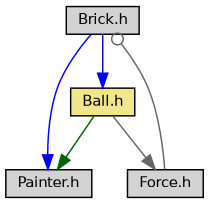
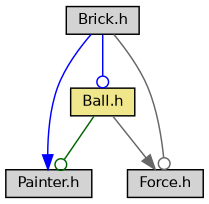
edge "Brick.h" -> "Ball.h": arrowhead normal -> odot
edge "Force.h" -> "Brick.h": reversed
edge "Ball.h" -> "Painter.h": arrowhead normal -> odot
